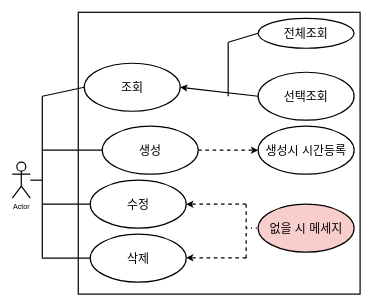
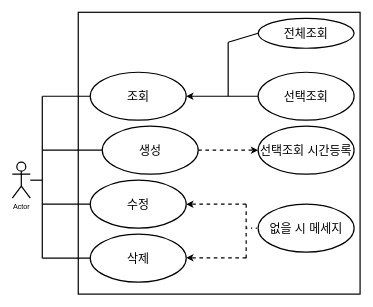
node "조회": moved (132, 87) -> (138, 96)
node "생성시 시간등록": label "생성시 시간등록" -> "선택조회 시간등록"
node "없을 시 메세지": fillcolor #f8cecc -> #ffffff
